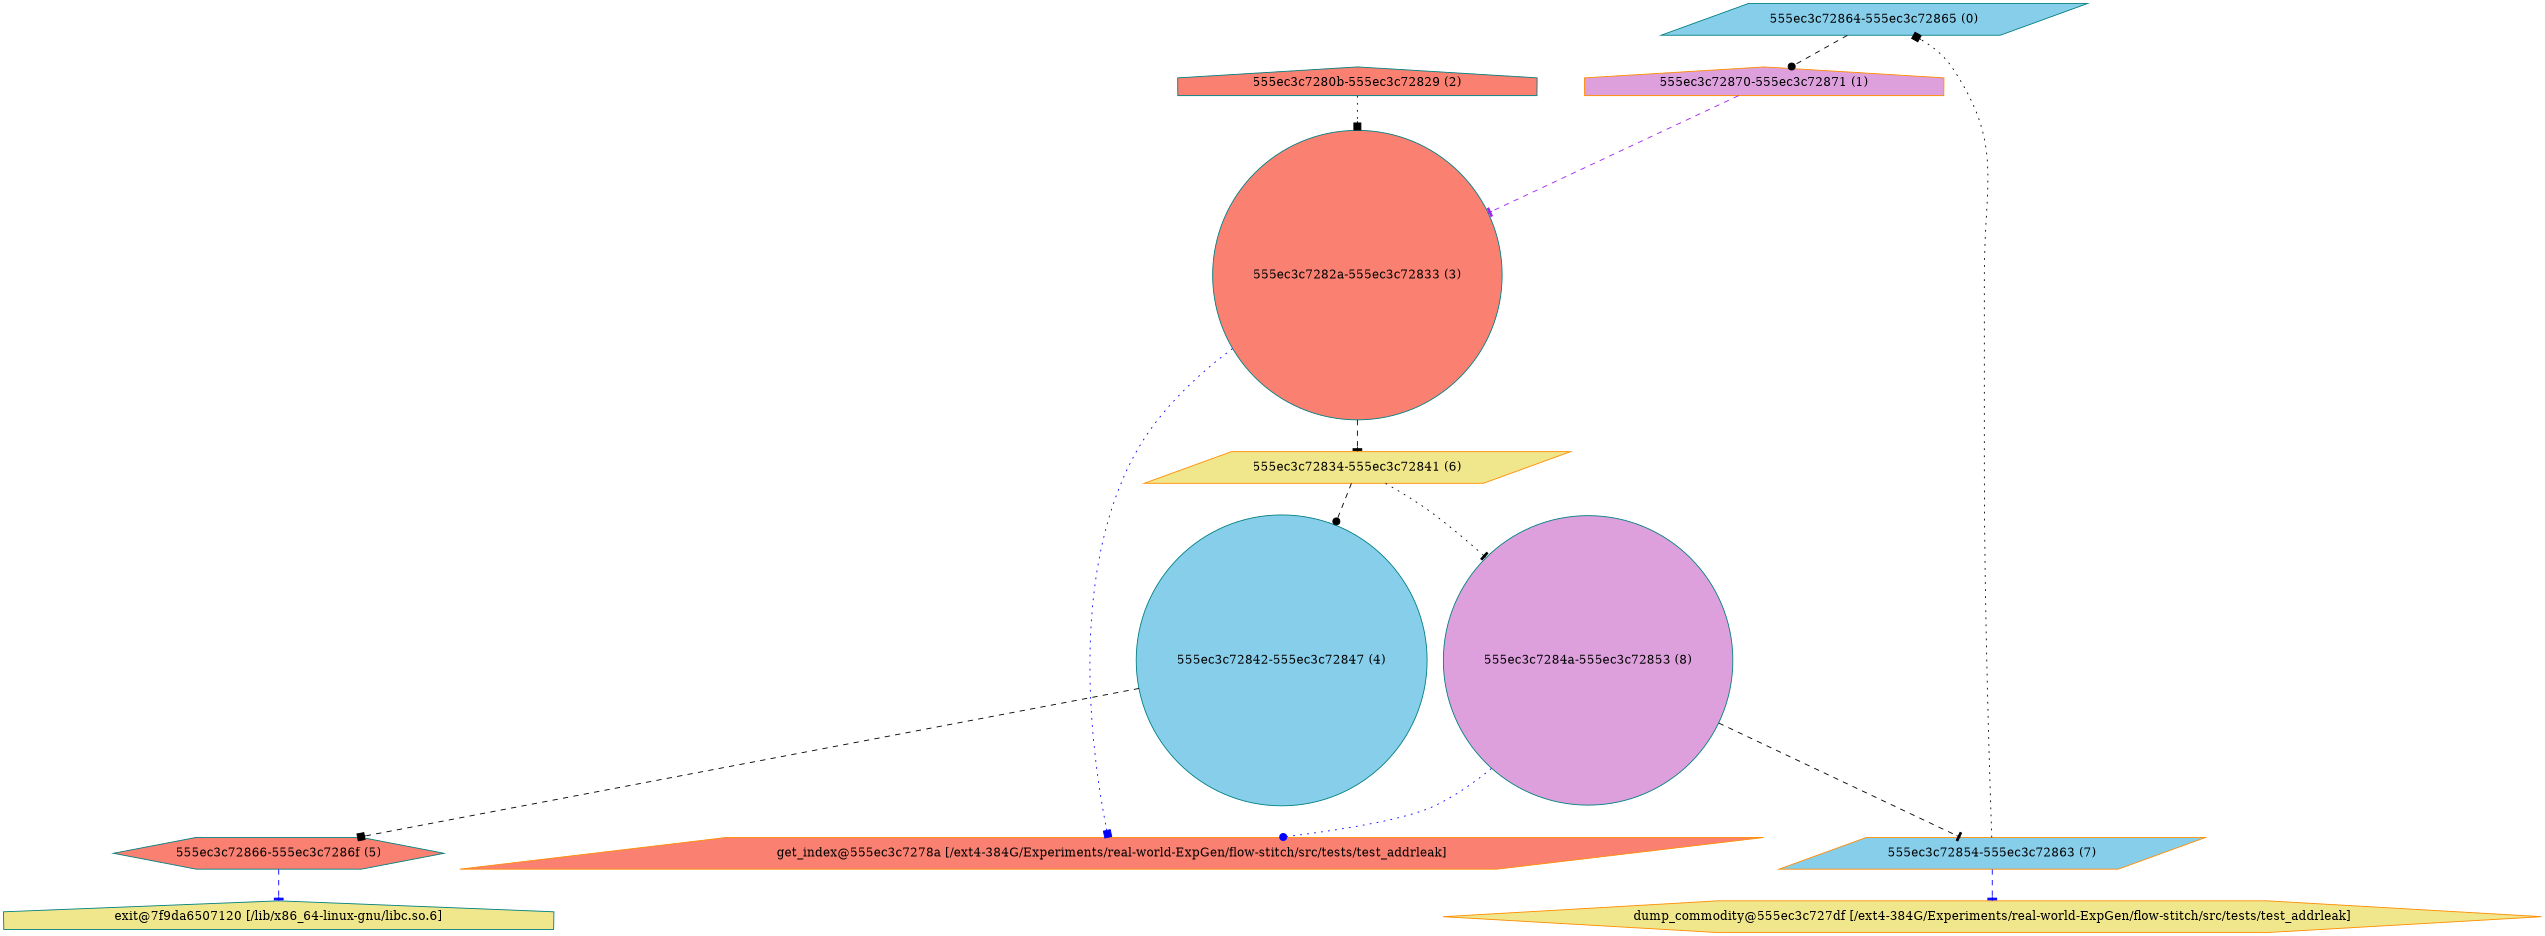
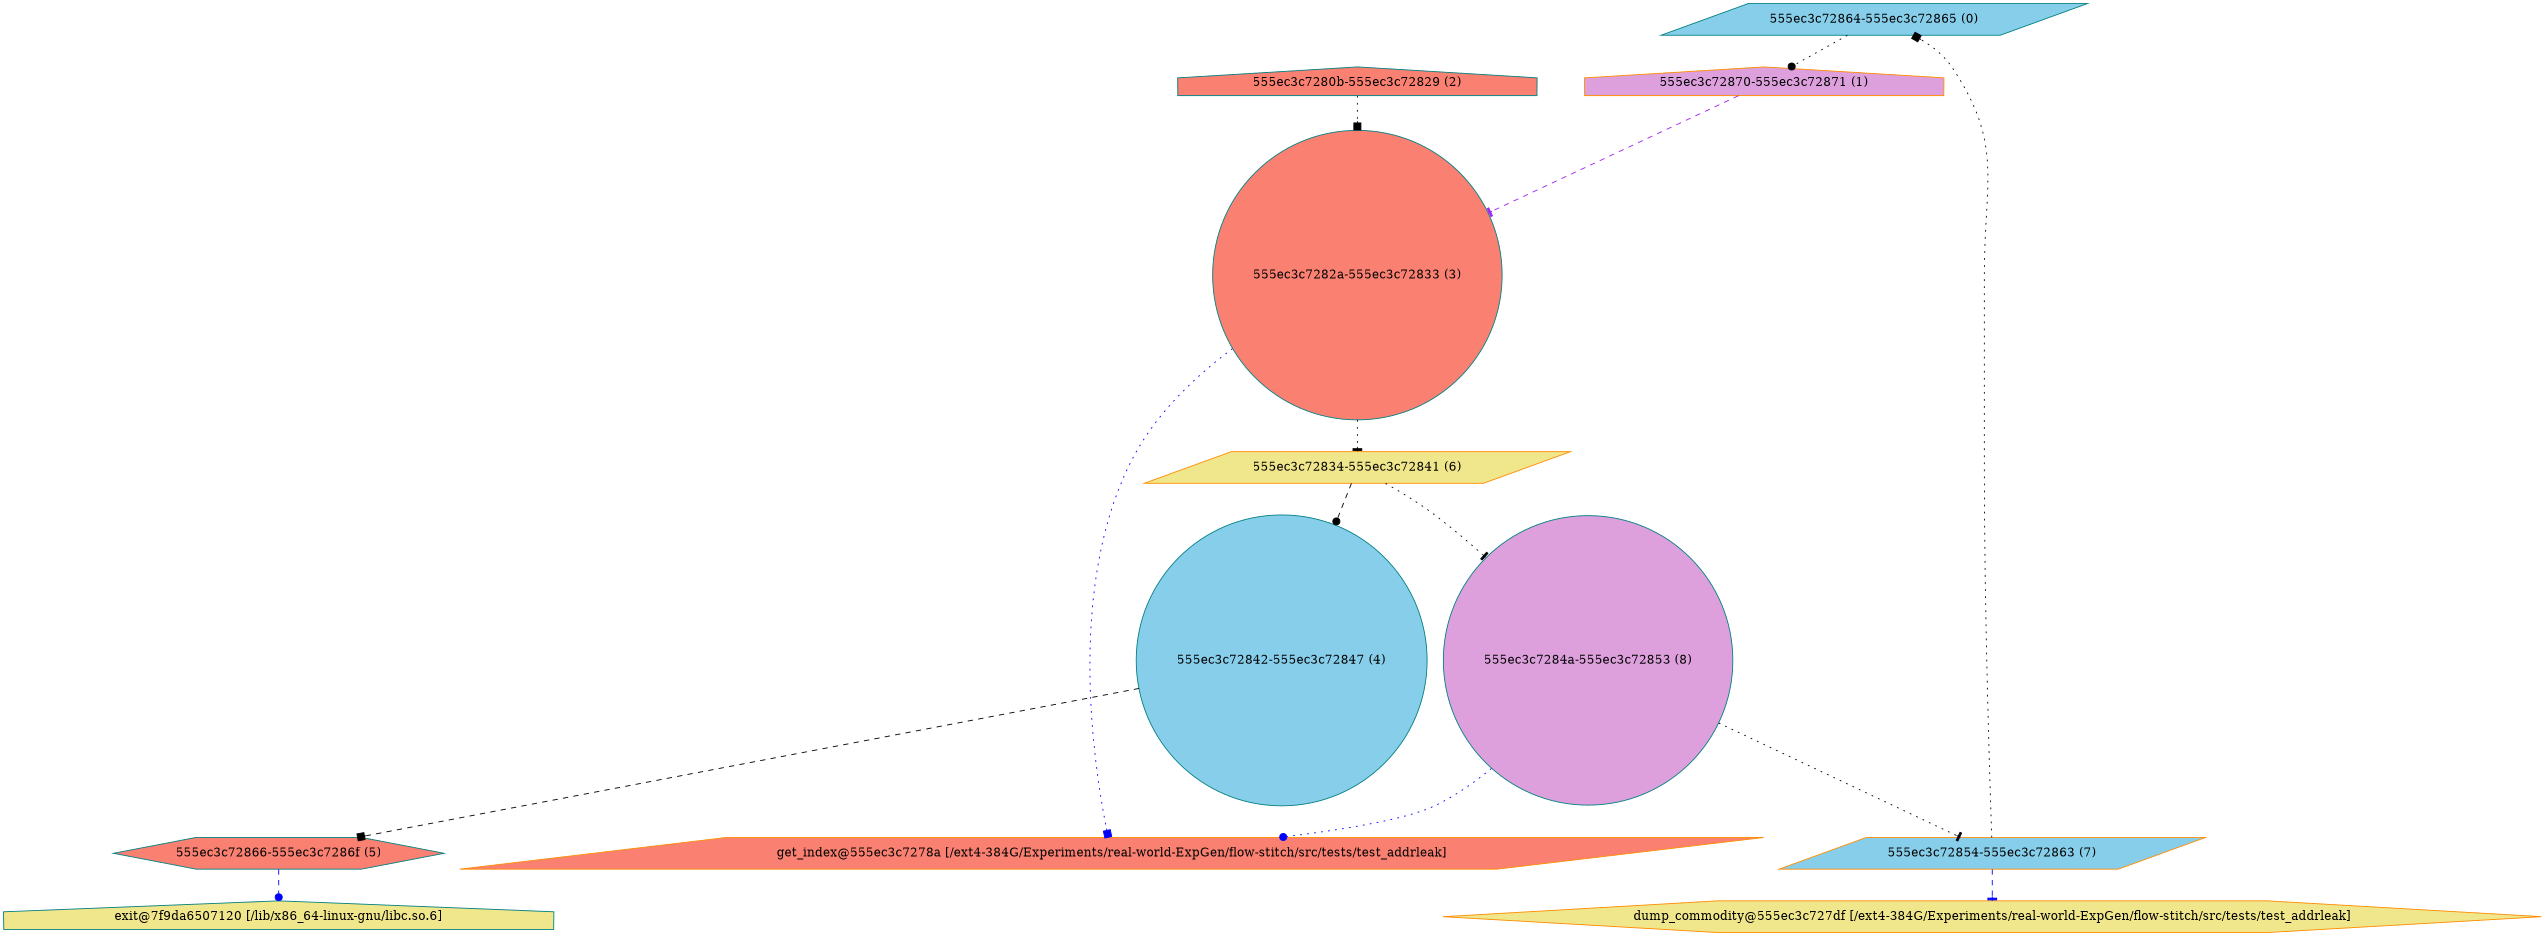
edge "555ec3c72864-555ec3c72865 (0)" -> "555ec3c72870-555ec3c72871 (1)": style dashed -> dotted
edge "555ec3c7282a-555ec3c72833 (3)" -> "555ec3c72834-555ec3c72841 (6)": style dashed -> dotted
edge "555ec3c7284a-555ec3c72853 (8)" -> "555ec3c72854-555ec3c72863 (7)": style dashed -> dotted
edge "555ec3c72866-555ec3c7286f (5)" -> "exit@7f9da6507120 [/lib/x86_64-linux-gnu/libc.so.6]": arrowhead tee -> dot
